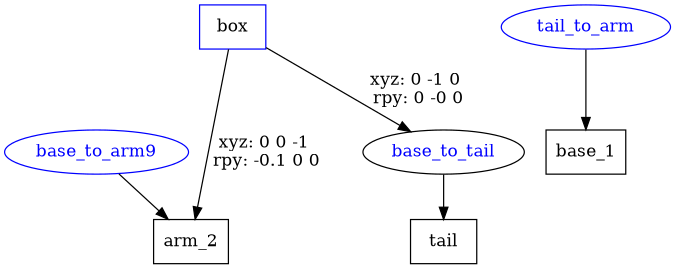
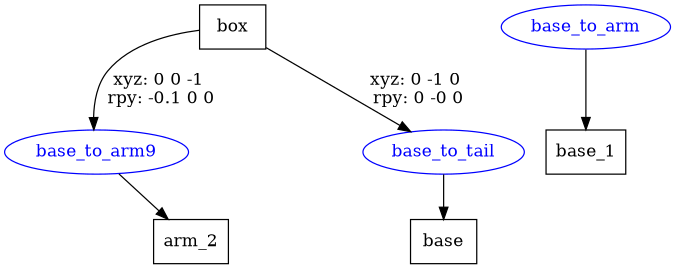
node "box": color blue -> black
node "tail_to_arm": label "tail_to_arm" -> "base_to_arm"
edge "box" -> "arm_2": now "box" -> "base_to_arm9"
node "base_to_tail": color black -> blue
node "tail": label "tail" -> "base"
